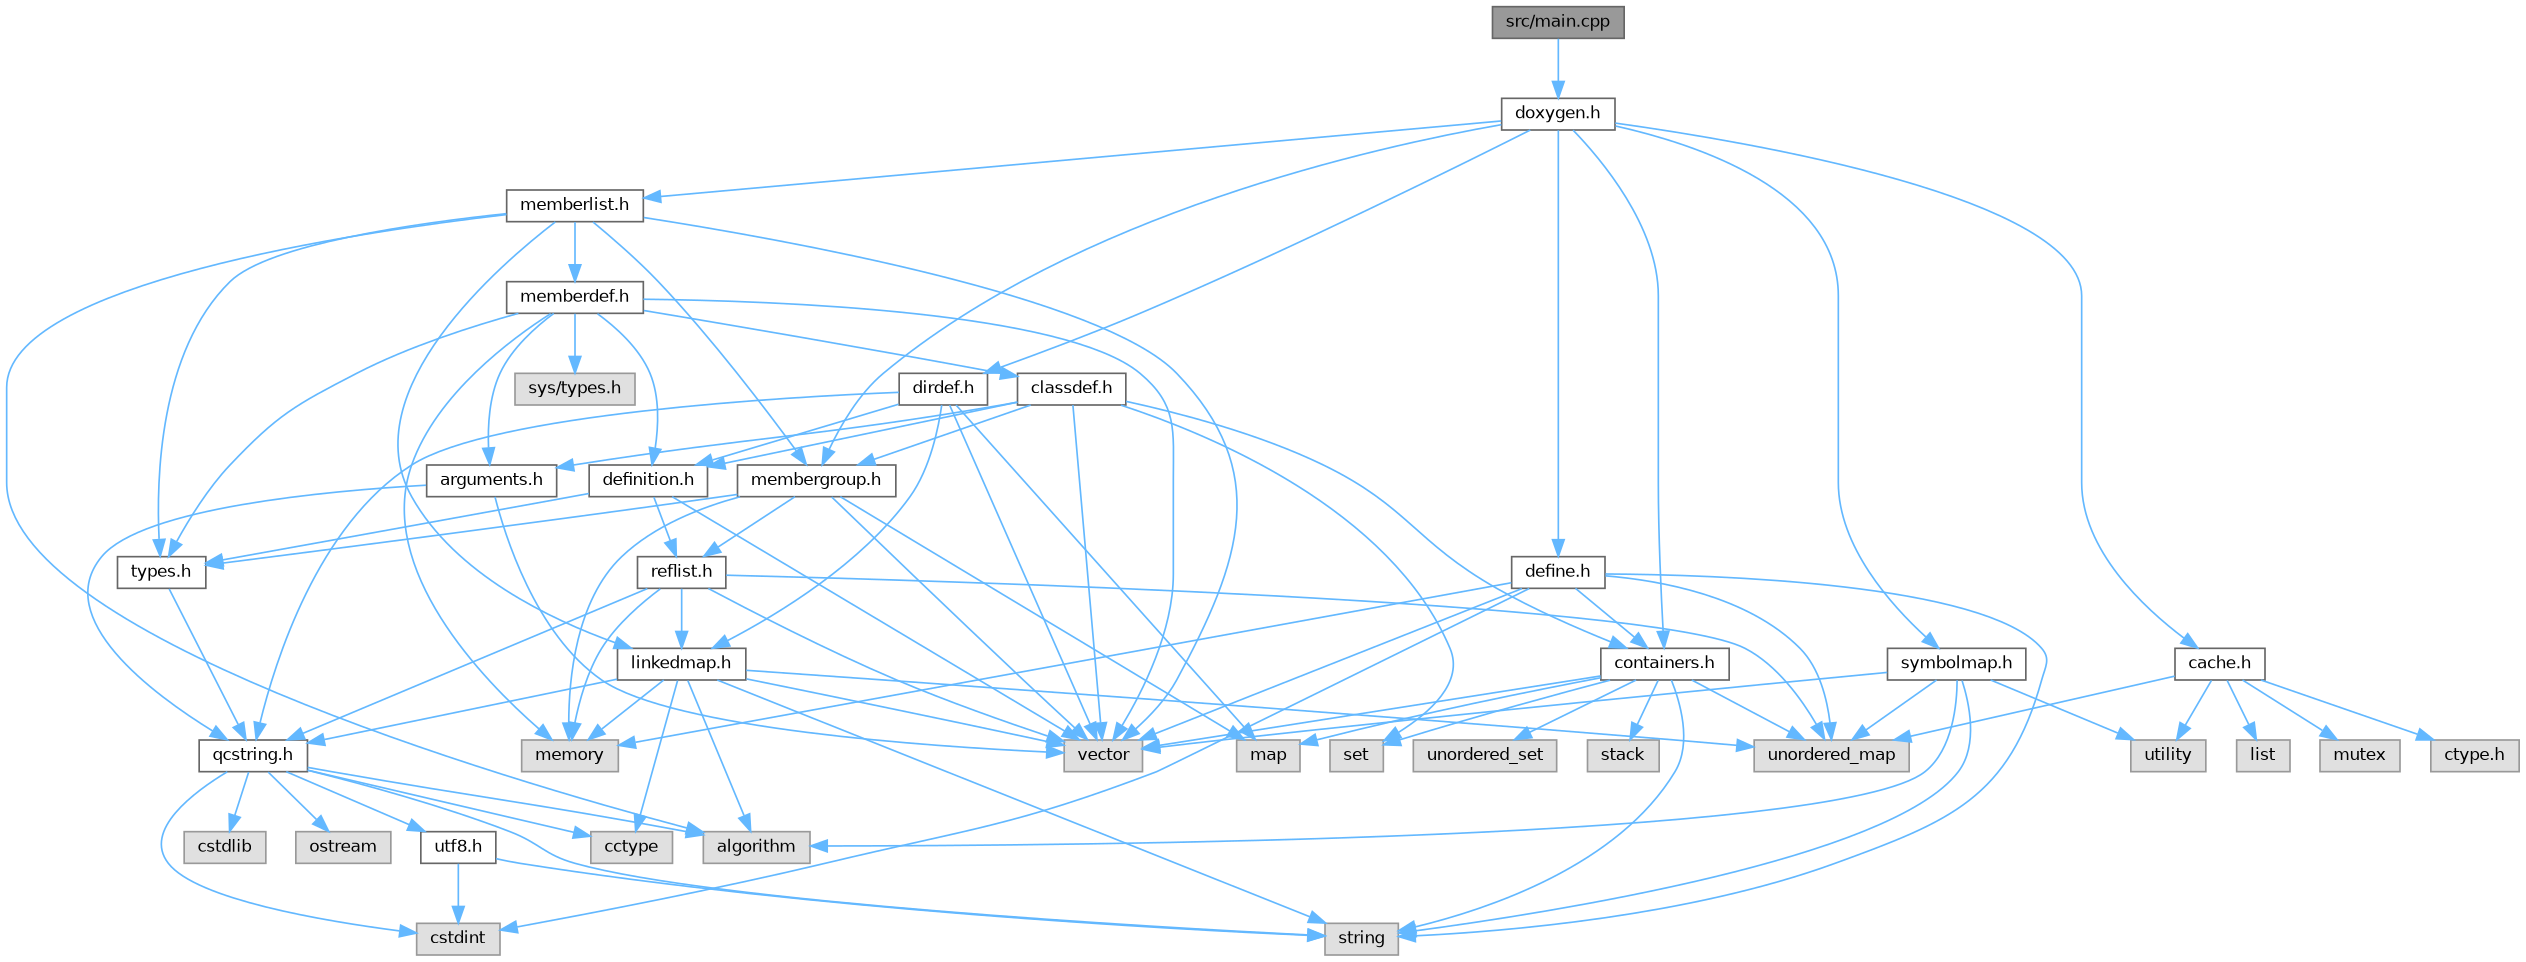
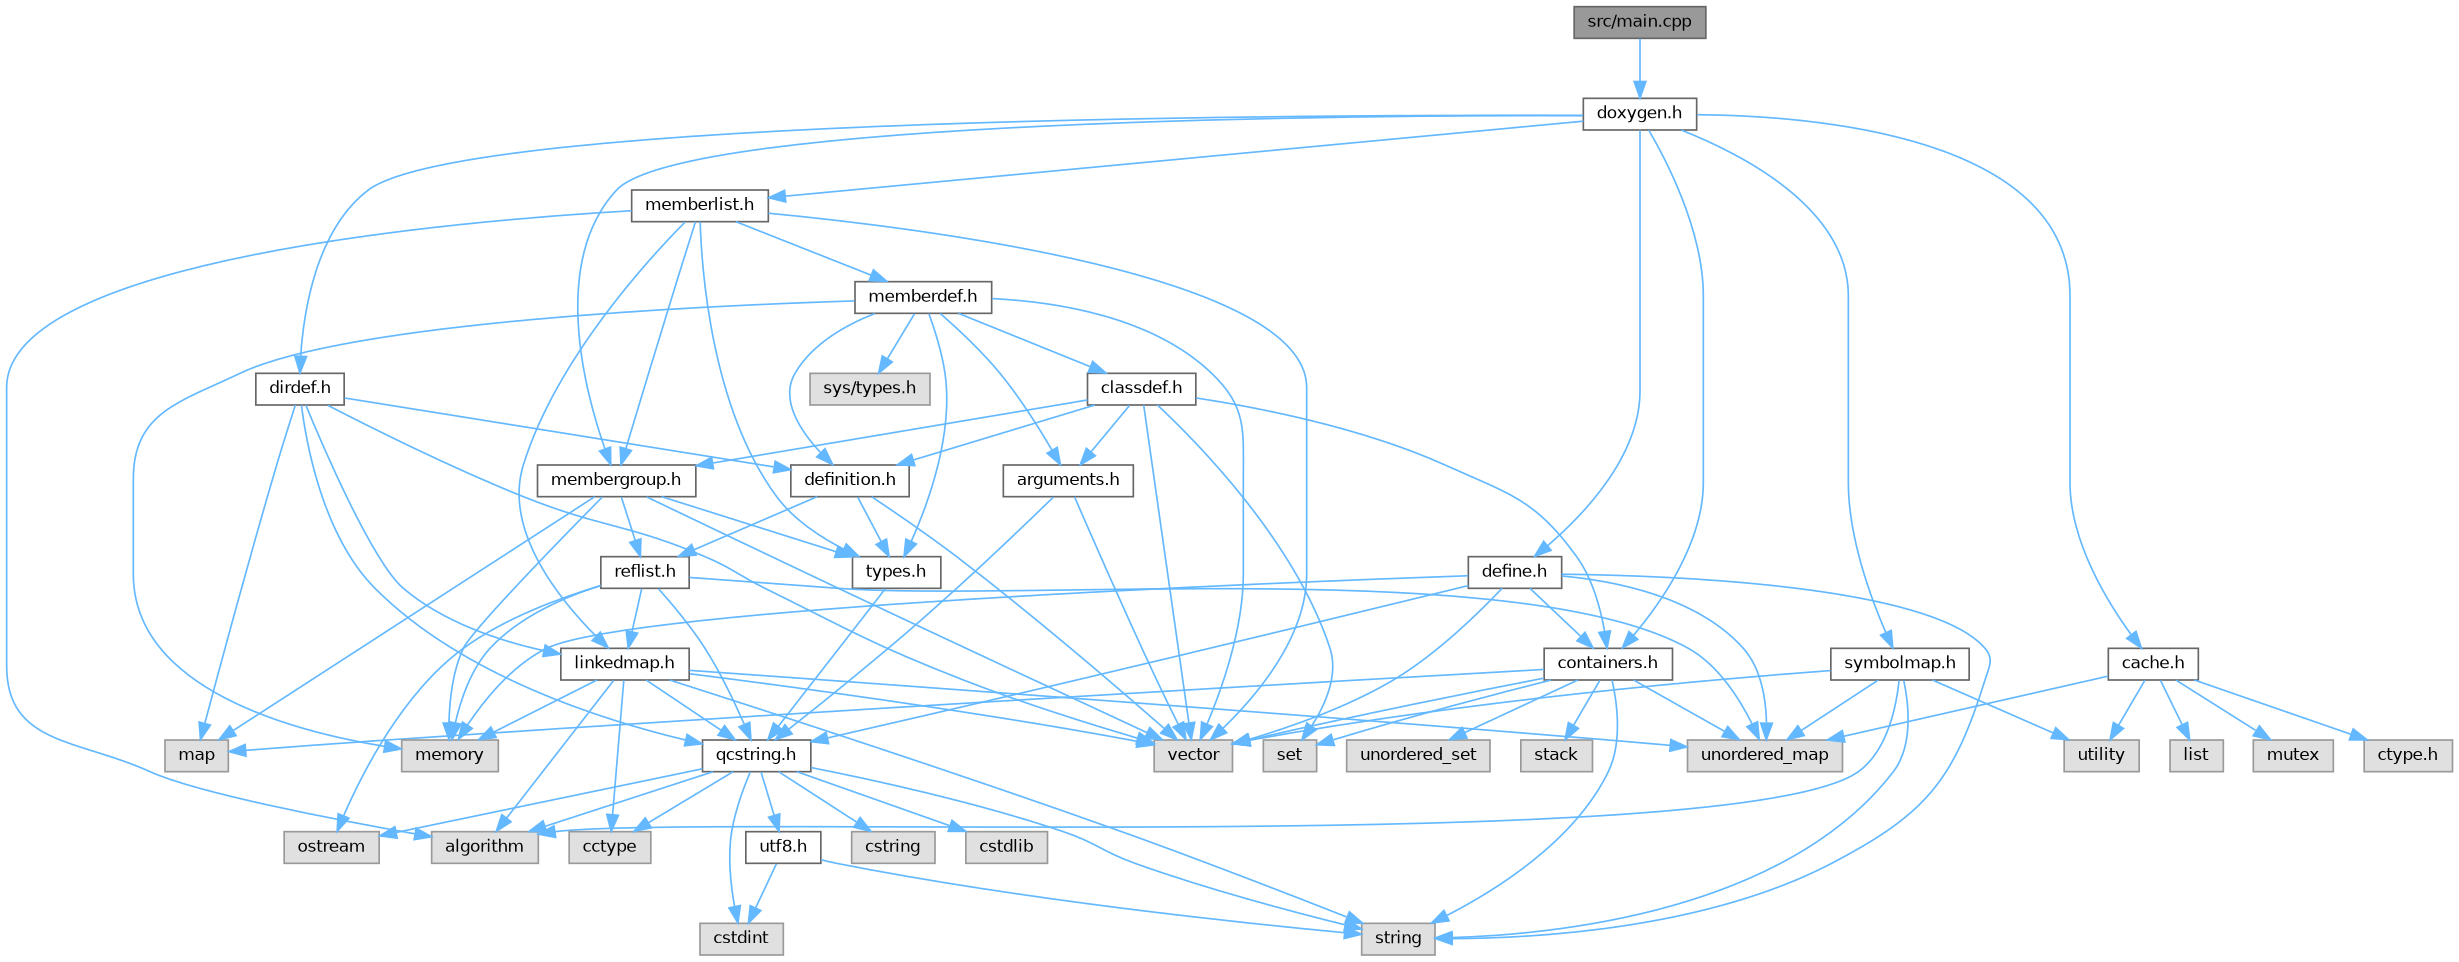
edge "reflist.h" -> "vector": now "reflist.h" -> "ostream"
edge "define.h" -> "cstdint": now "define.h" -> "qcstring.h"
node "cstring": added
